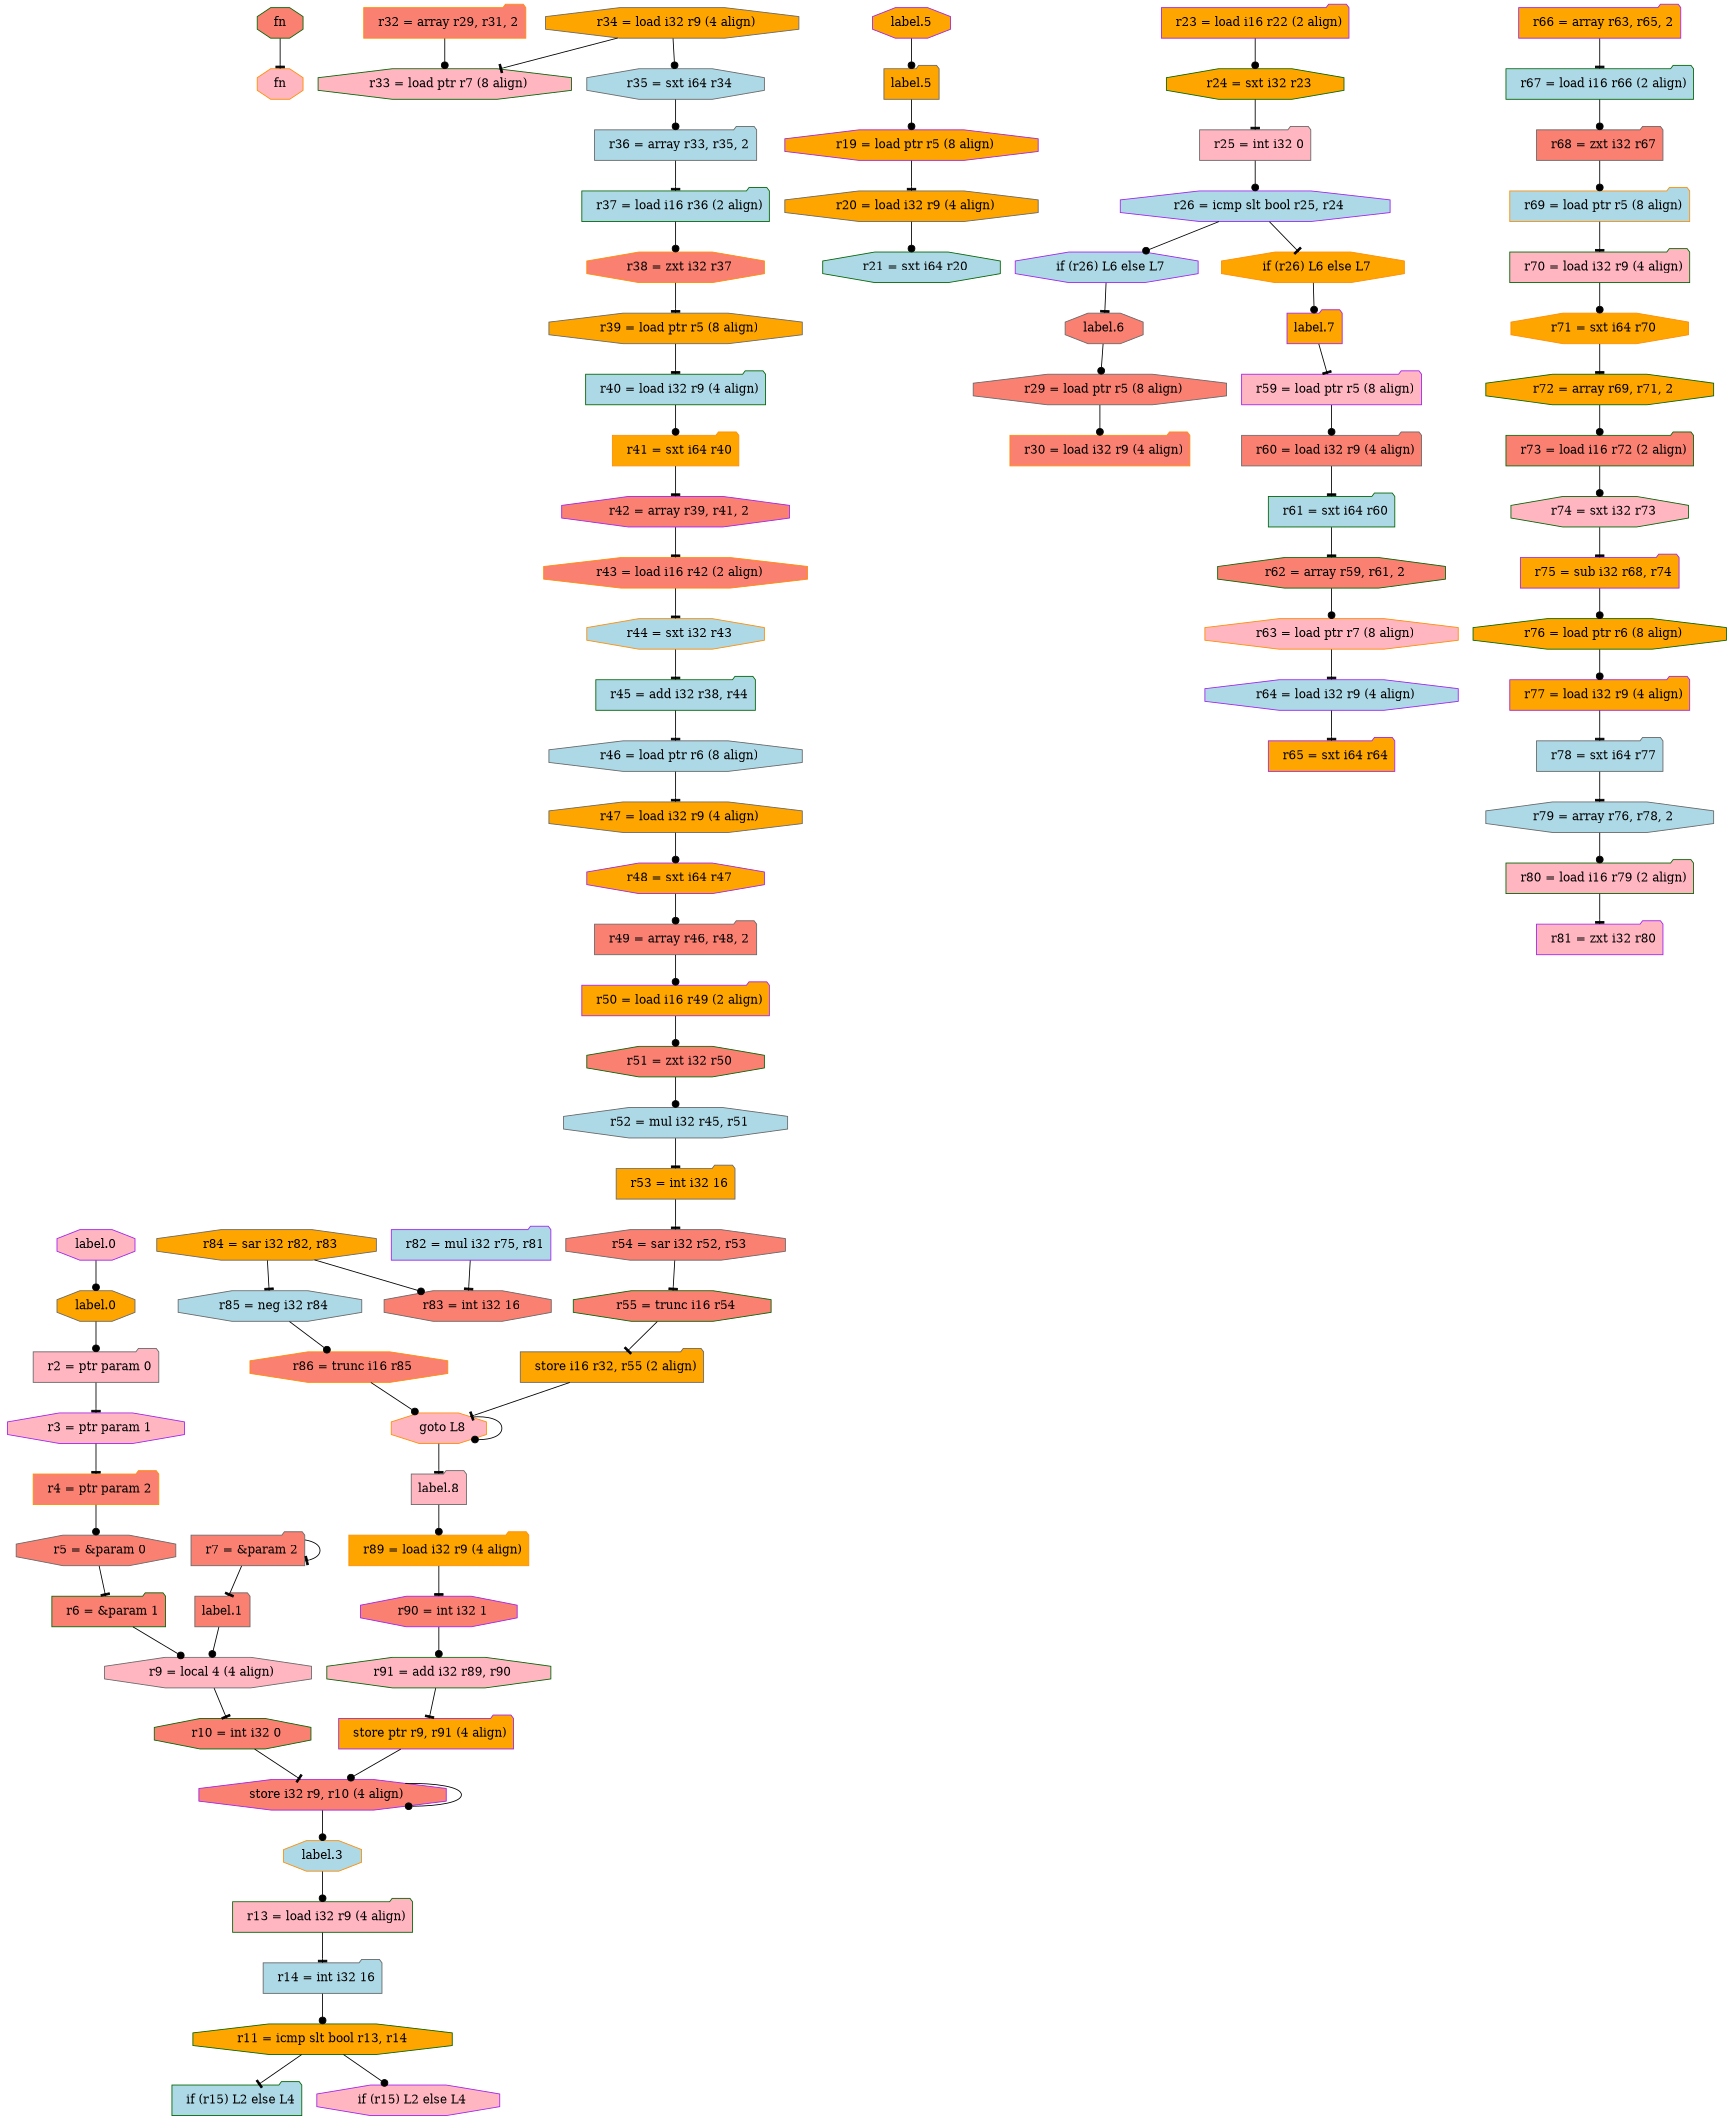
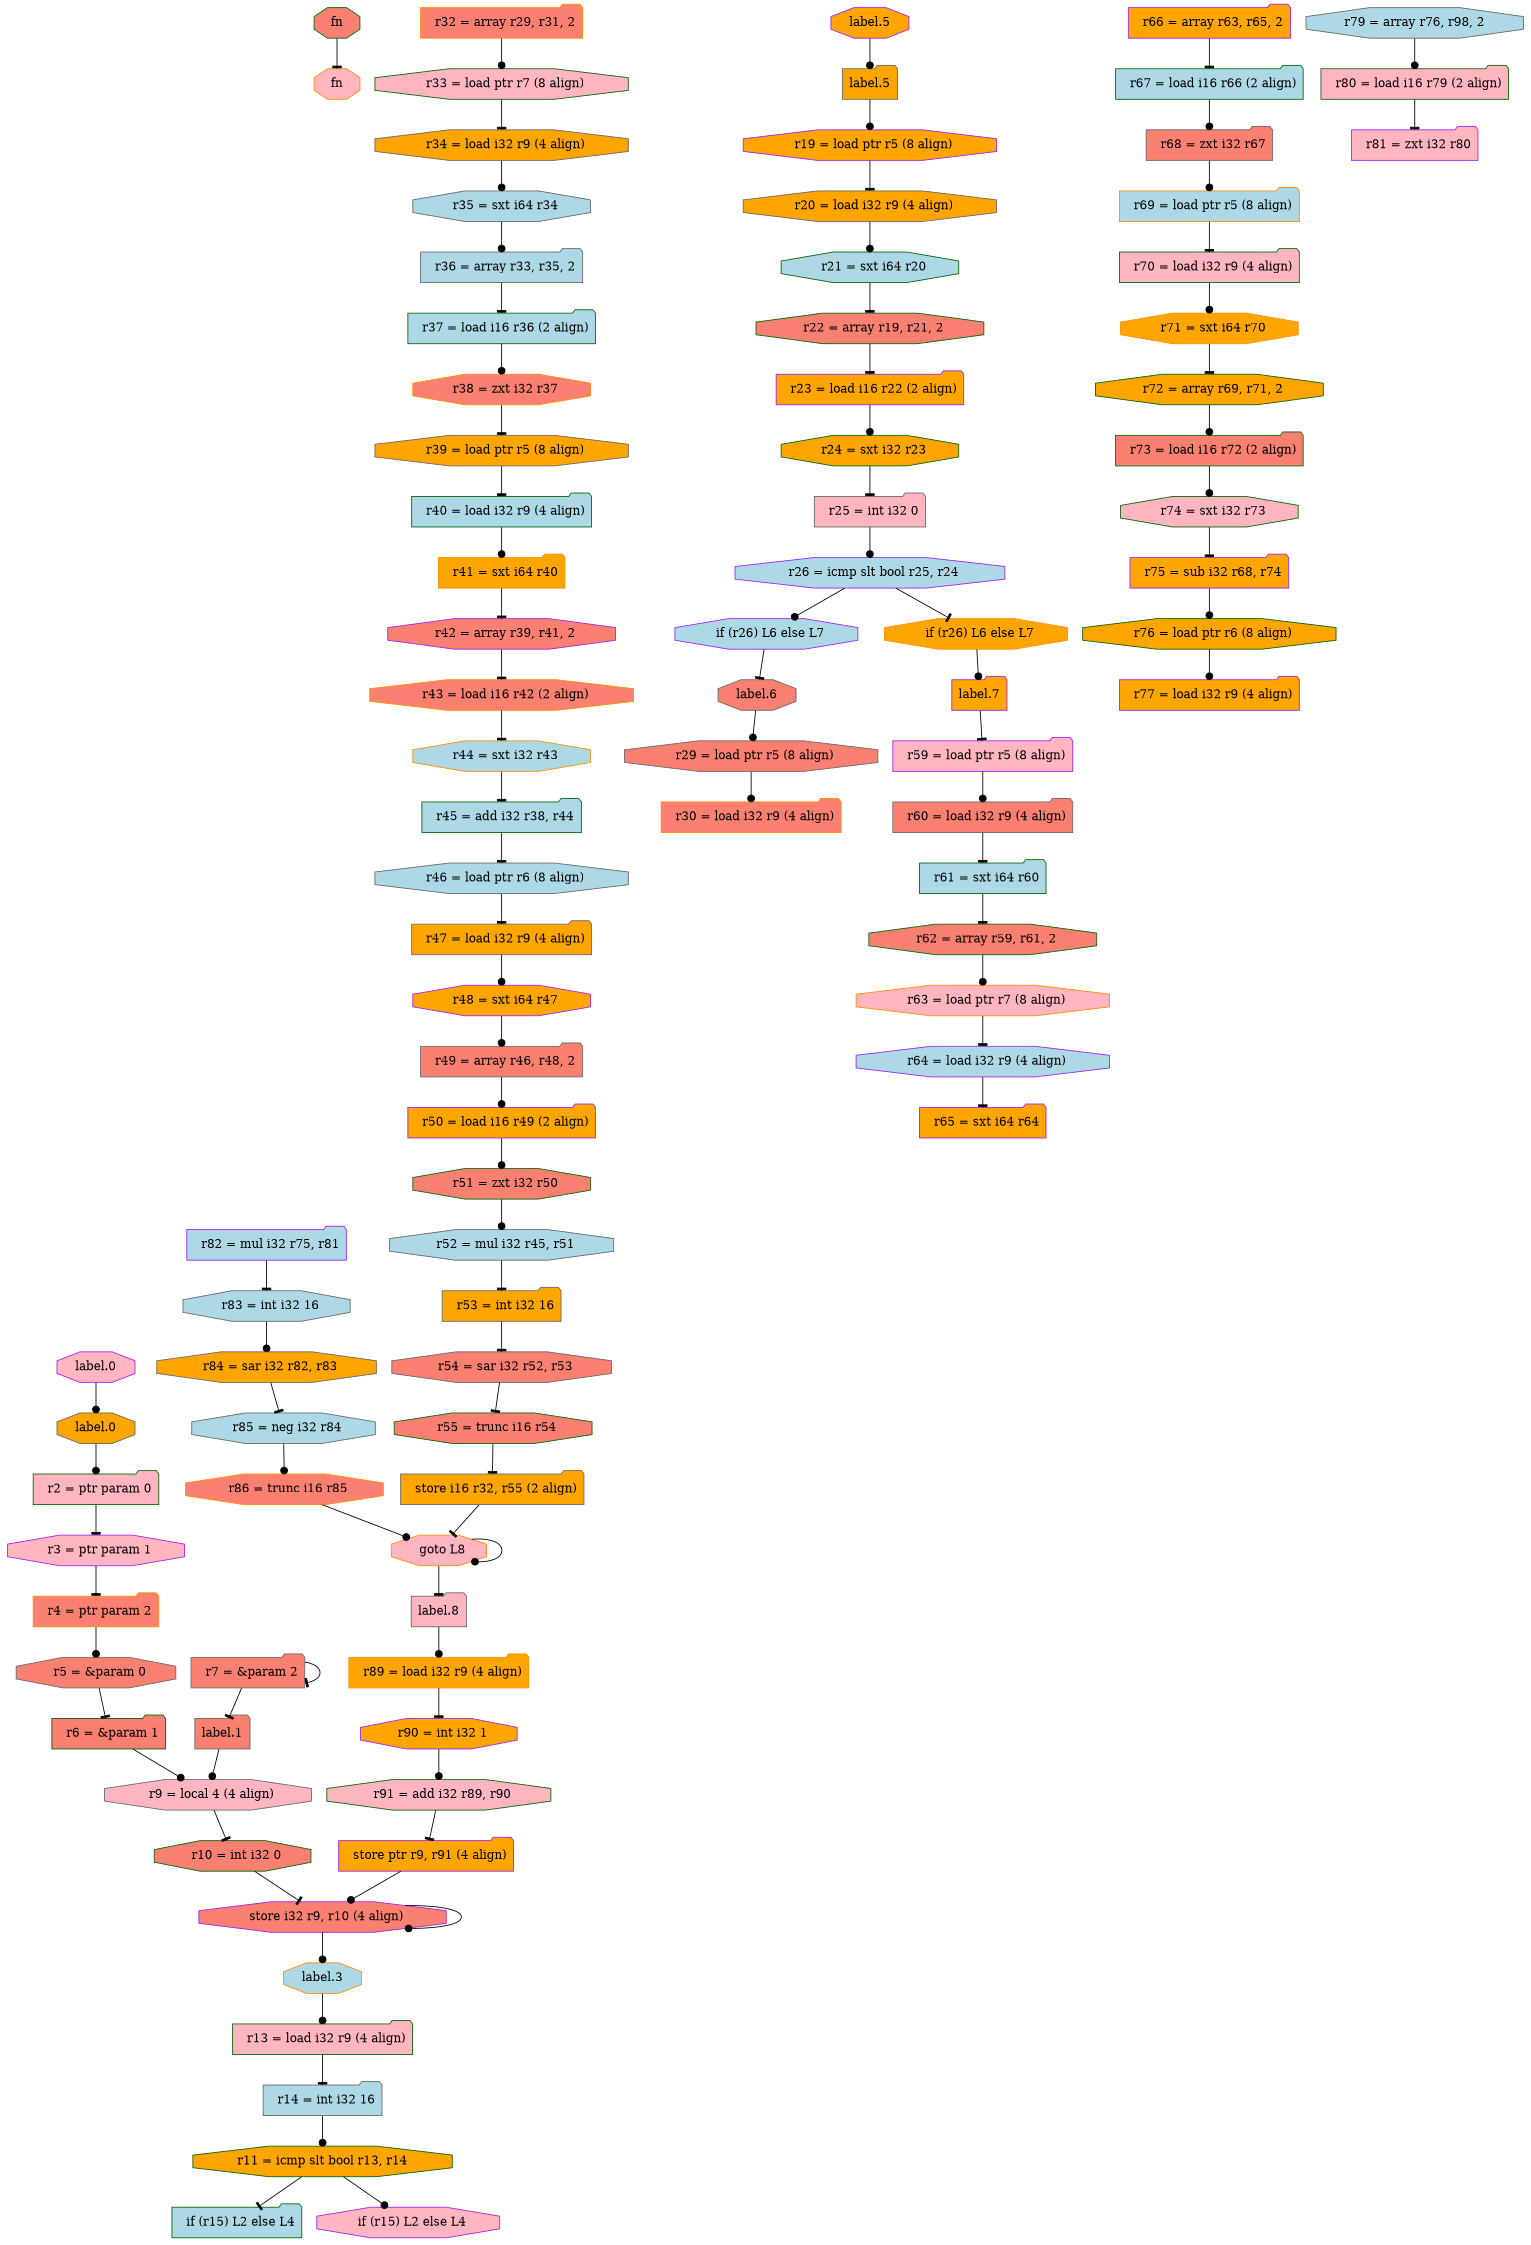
edge "r34 = load i32 r9 (4 align)" -> "r33 = load ptr r7 (8 align)": reversed
node "r22 = array r19, r21, 2": added
node "r78 = sxt i64 r77": removed
node "r47 = load i32 r9 (4 align)": shape octagon -> folder
node "r79 = array r76, r78, 2": label "r79 = array r76, r78, 2" -> "r79 = array r76, r98, 2"
edge "r84 = sar i32 r82, r83" -> "r83 = int i32 16": reversed
node "r83 = int i32 16": fillcolor salmon -> lightblue
node "r2 = ptr param 0": color gray40 -> darkgreen
node "r90 = int i32 1": fillcolor salmon -> orange
